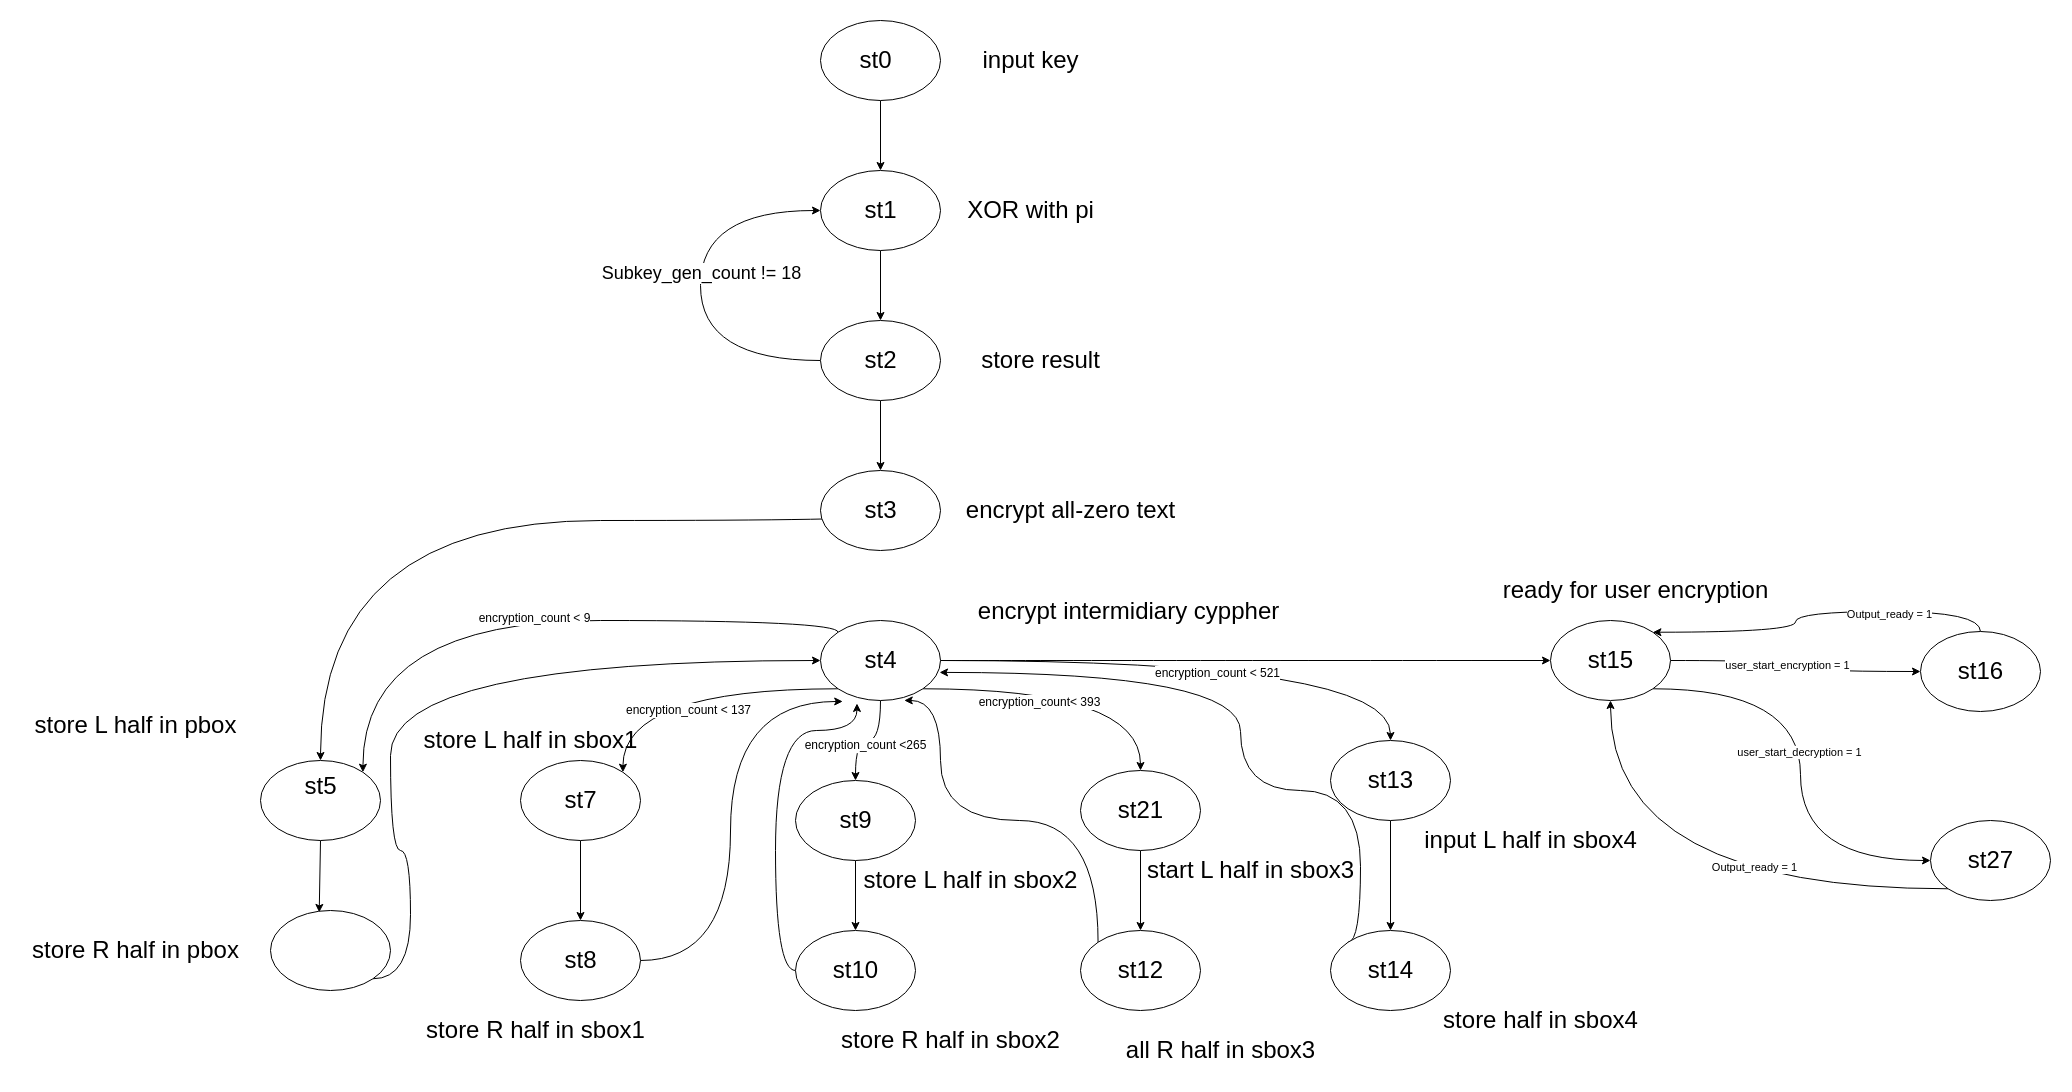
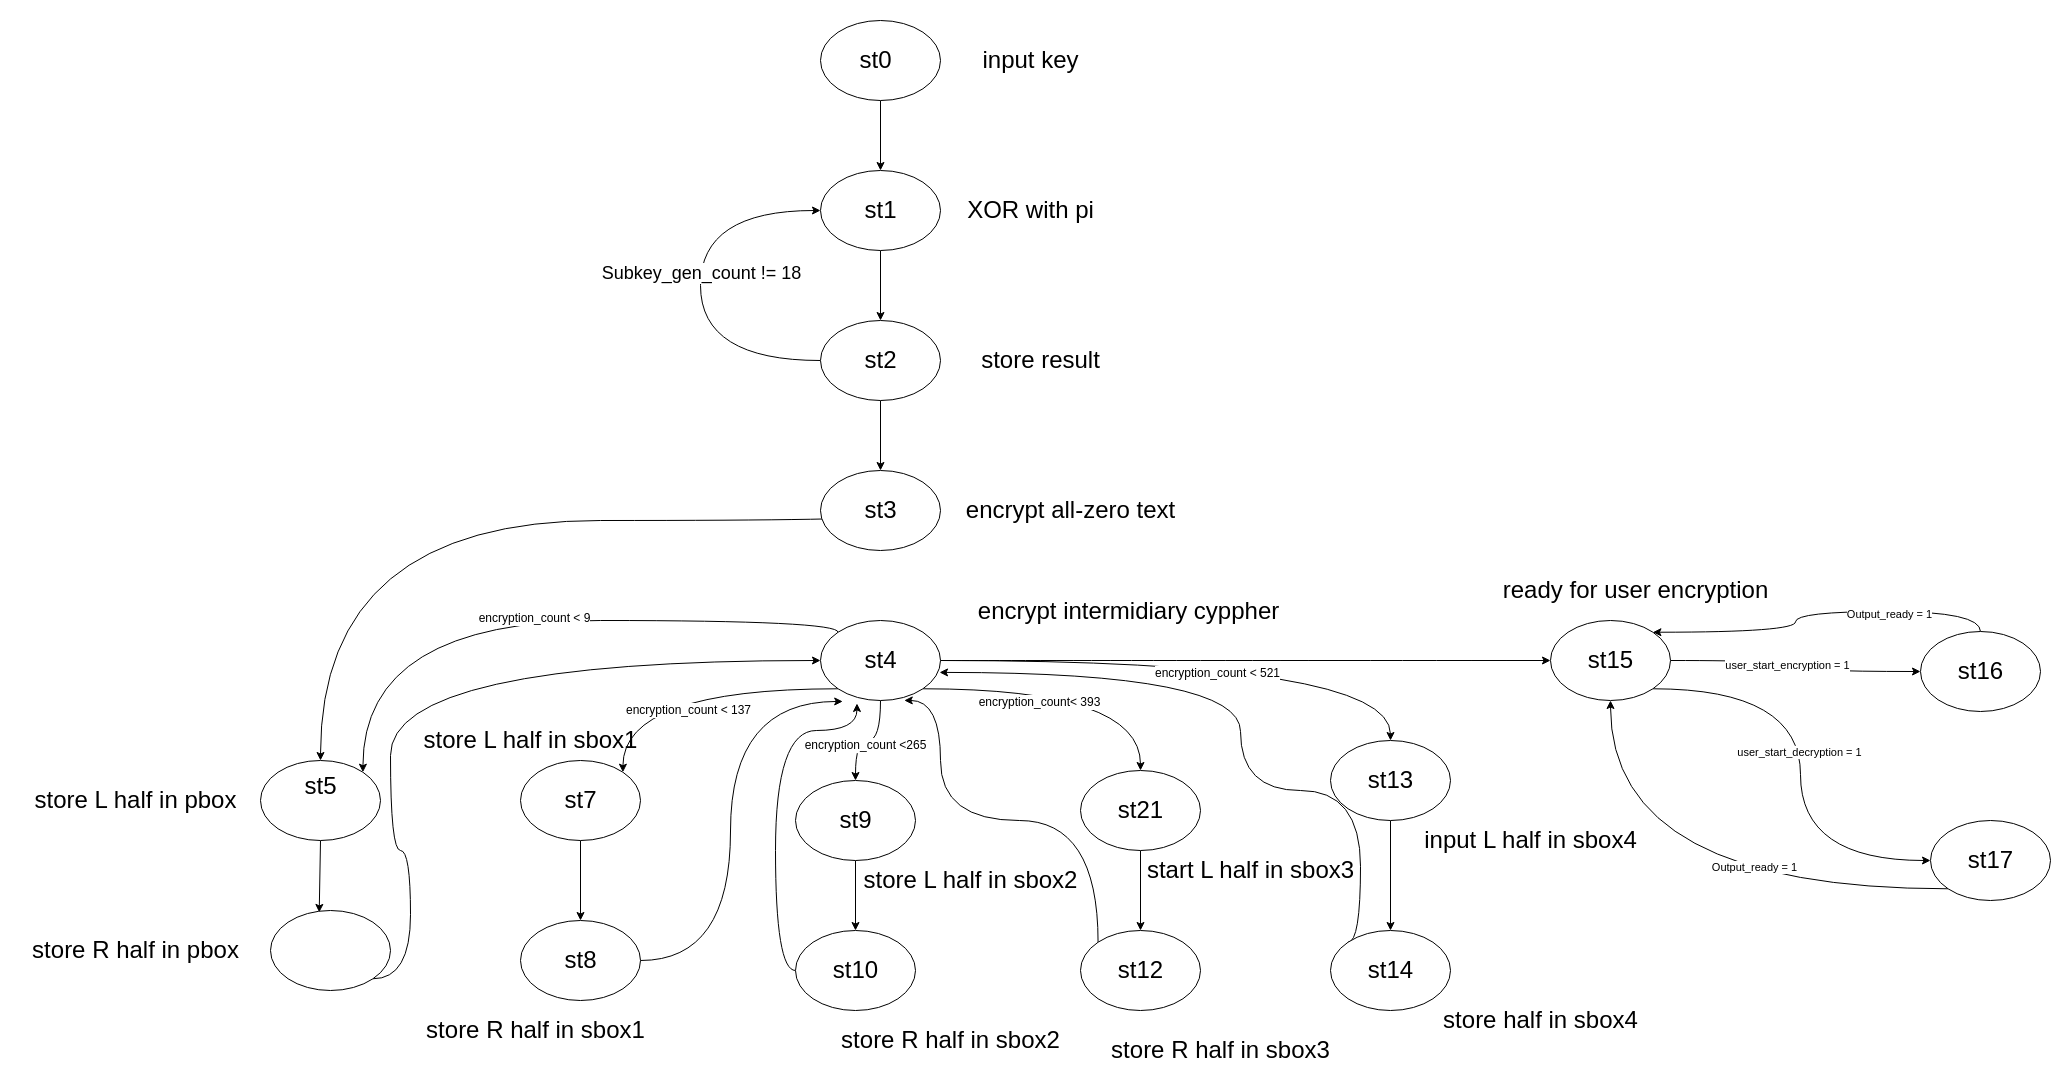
node "store L half in pbox": moved (136, 726) -> (136, 801)
node "st27": label "st27" -> "st17"
node "all R half in sbox3": label "all R half in sbox3" -> "store R half in sbox3"
